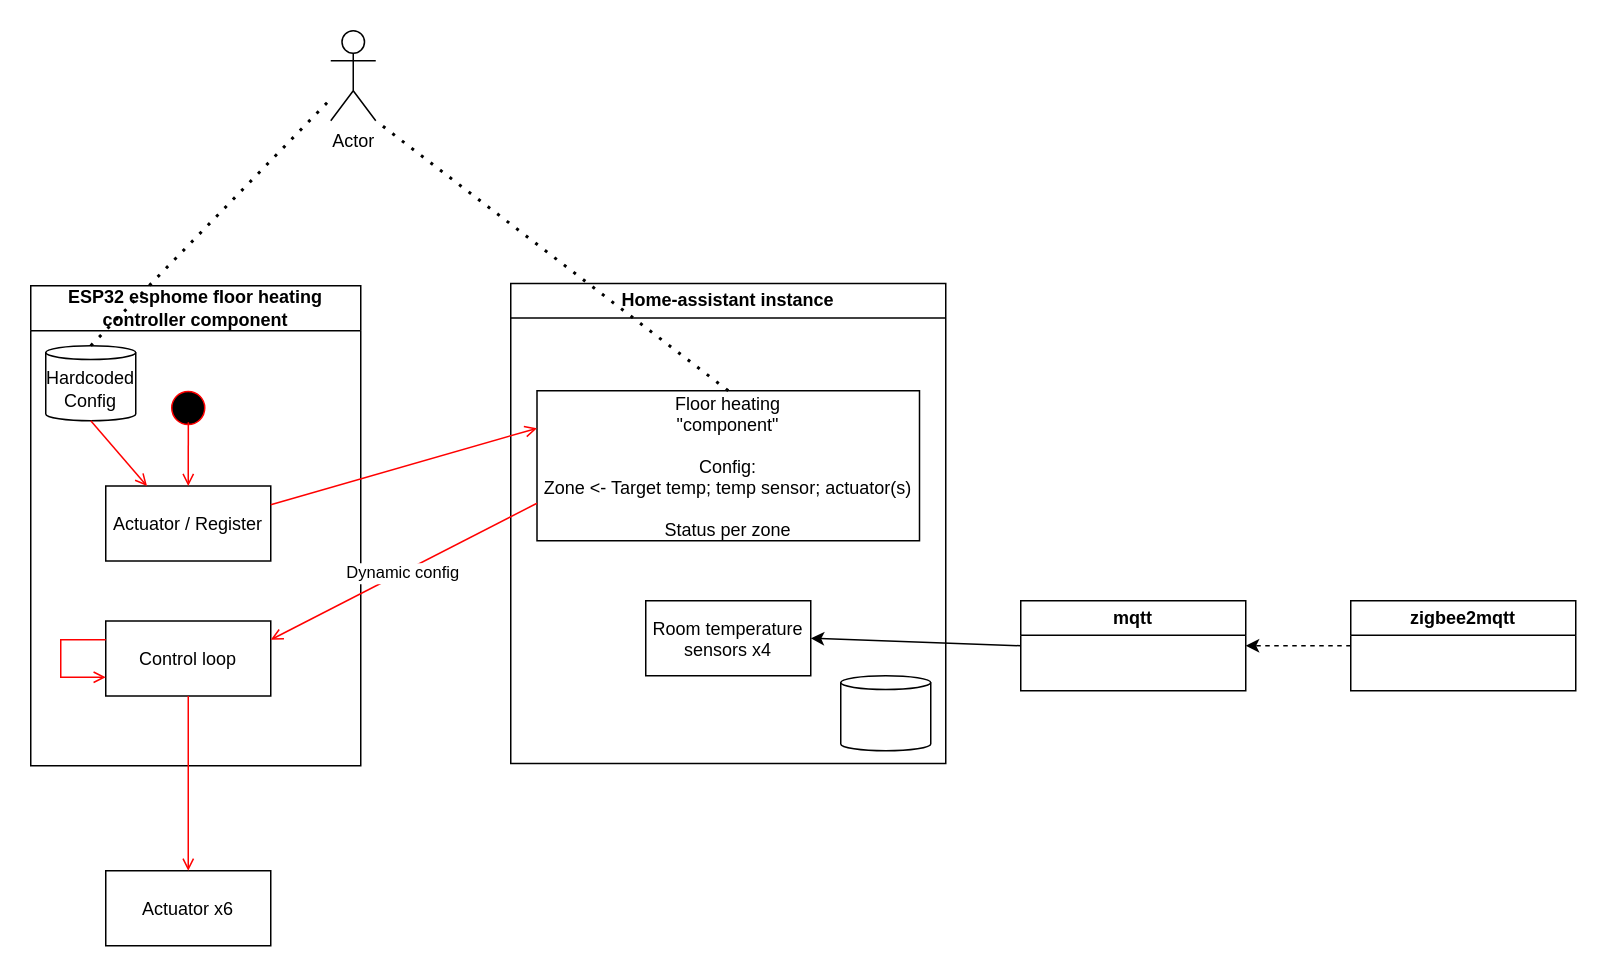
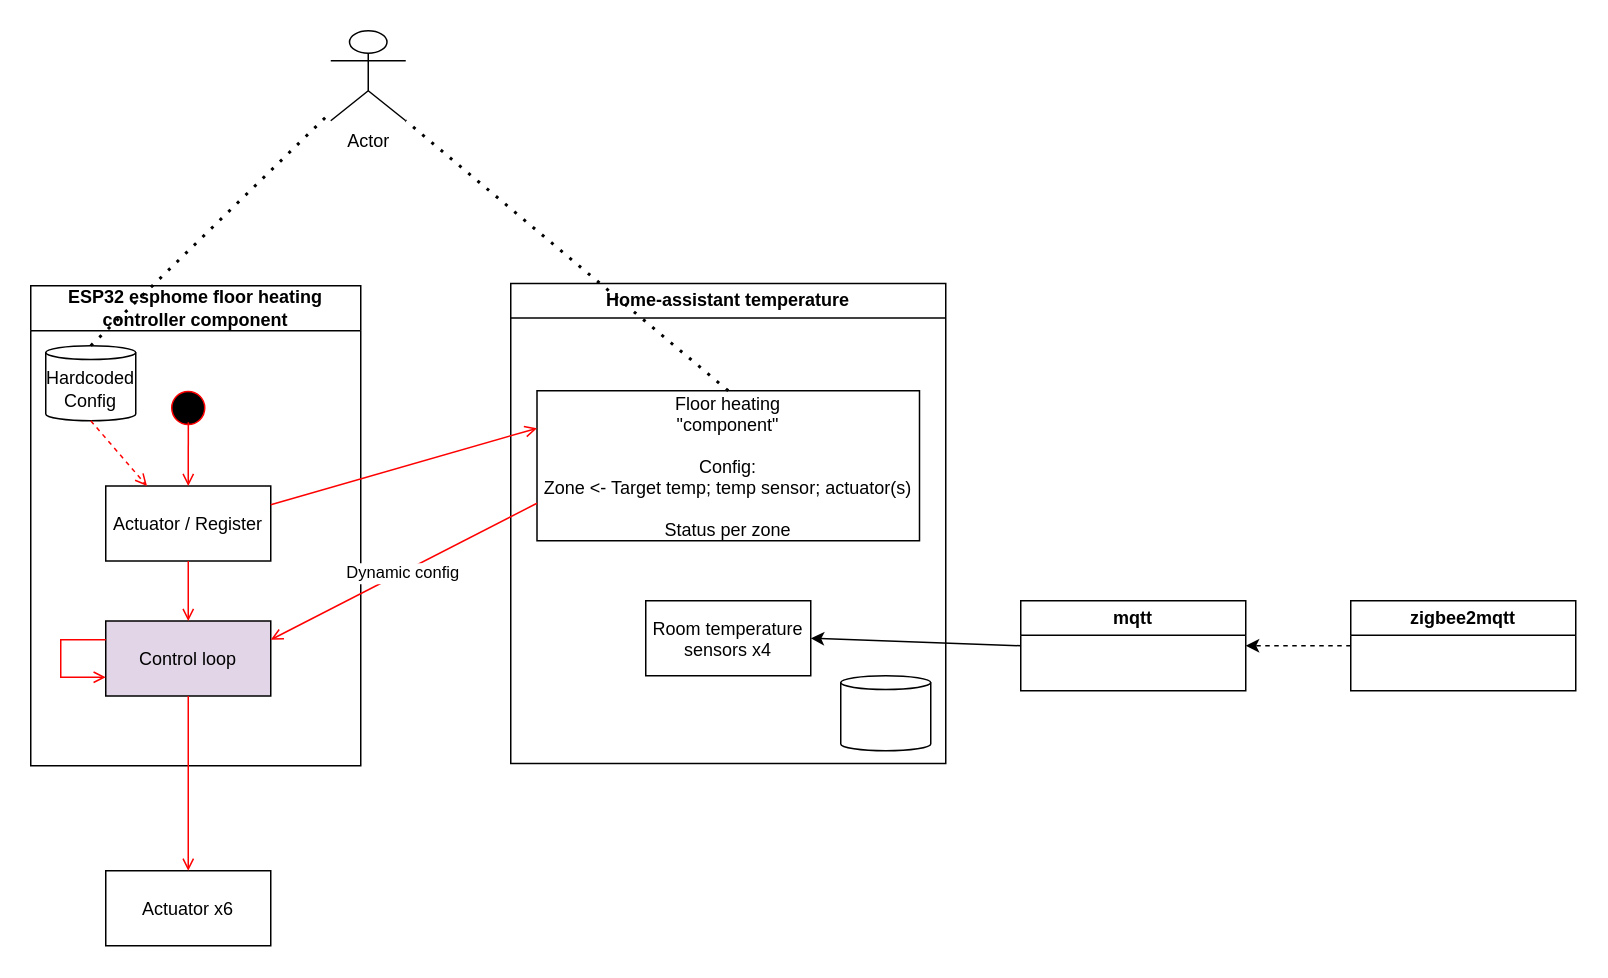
node "Actor": size 45x90 -> 75x90
node "Home-assistant instance": label "Home-assistant instance" -> "Home-assistant temperature"
edge "Hardcoded Config" -> "Actuator / Register": style solid -> dashed
edge "Actuator / Register" -> "Control loop": added
node "Control loop": fillcolor #ffffff -> #e1d5e7
